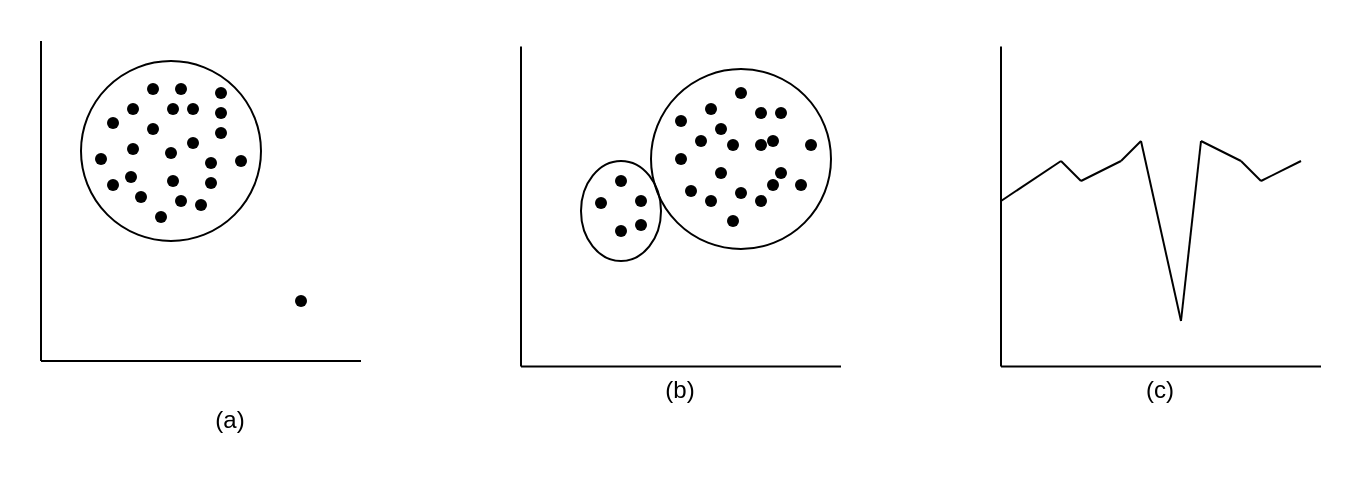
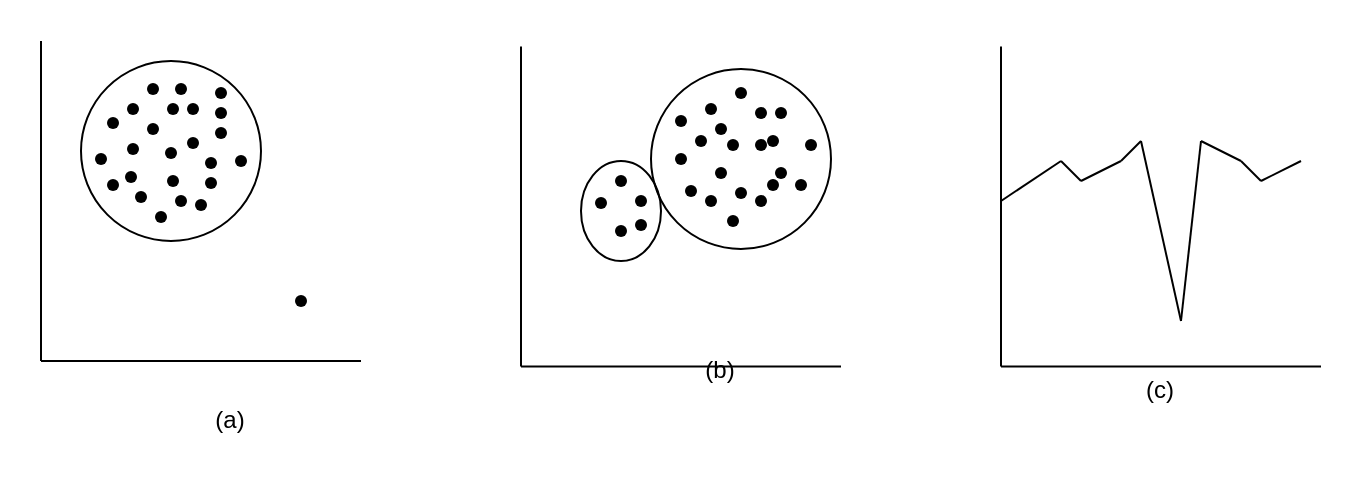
node "(b)": moved (681, 391) -> (721, 371)
